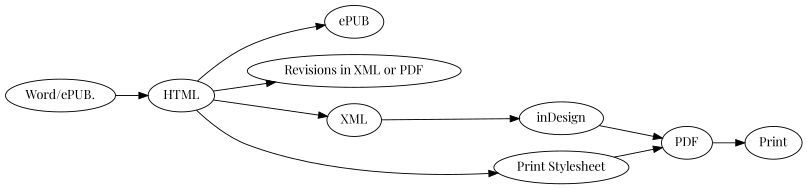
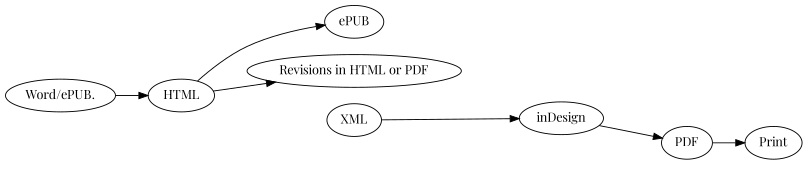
node "Revisions in XML or PDF": label "Revisions in XML or PDF" -> "Revisions in HTML or PDF"
edge "HTML" -> "XML": removed
node "Print Stylesheet": removed
